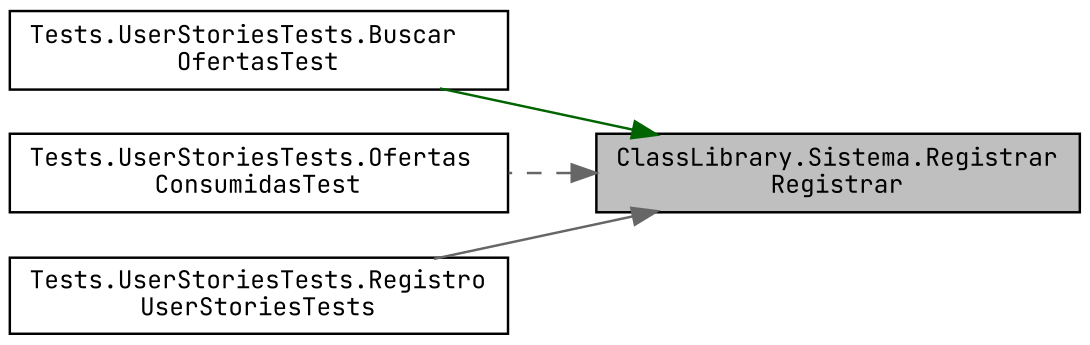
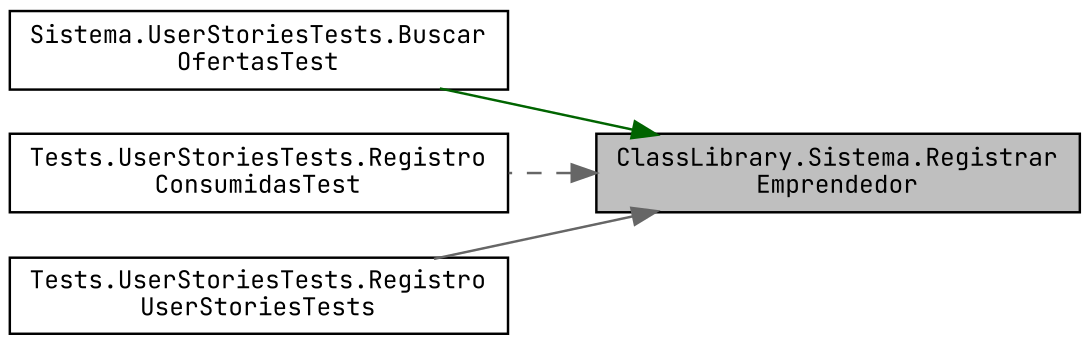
node "Tests.UserStoriesTests.Buscar OfertasTest": label "Tests.UserStoriesTests.Buscar OfertasTest" -> "Sistema.UserStoriesTests.Buscar OfertasTest"
node "Tests.UserStoriesTests.Ofertas ConsumidasTest": label "Tests.UserStoriesTests.Ofertas ConsumidasTest" -> "Tests.UserStoriesTests.Registro ConsumidasTest"
node "ClassLibrary.Sistema.Registrar Registrar": label "ClassLibrary.Sistema.Registrar Registrar" -> "ClassLibrary.Sistema.Registrar Emprendedor"
